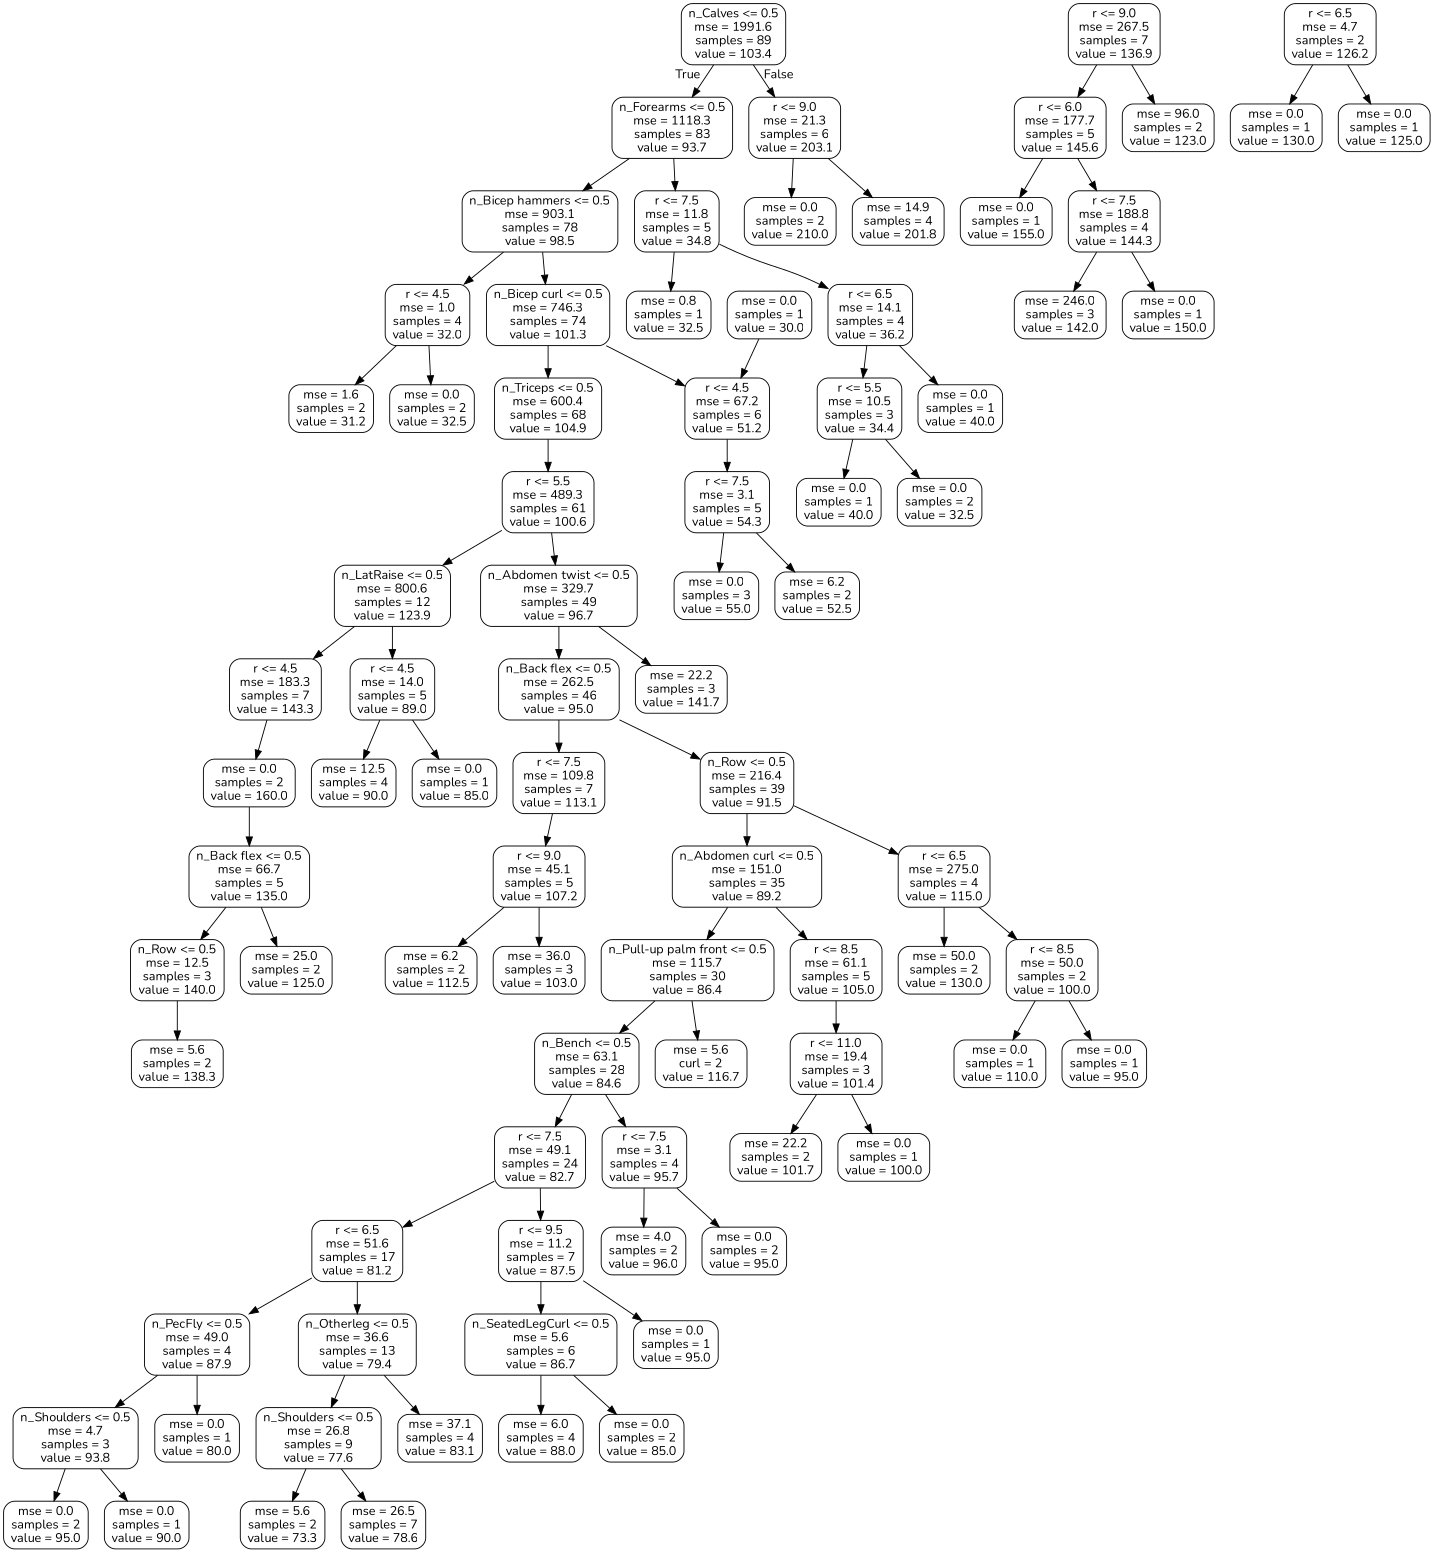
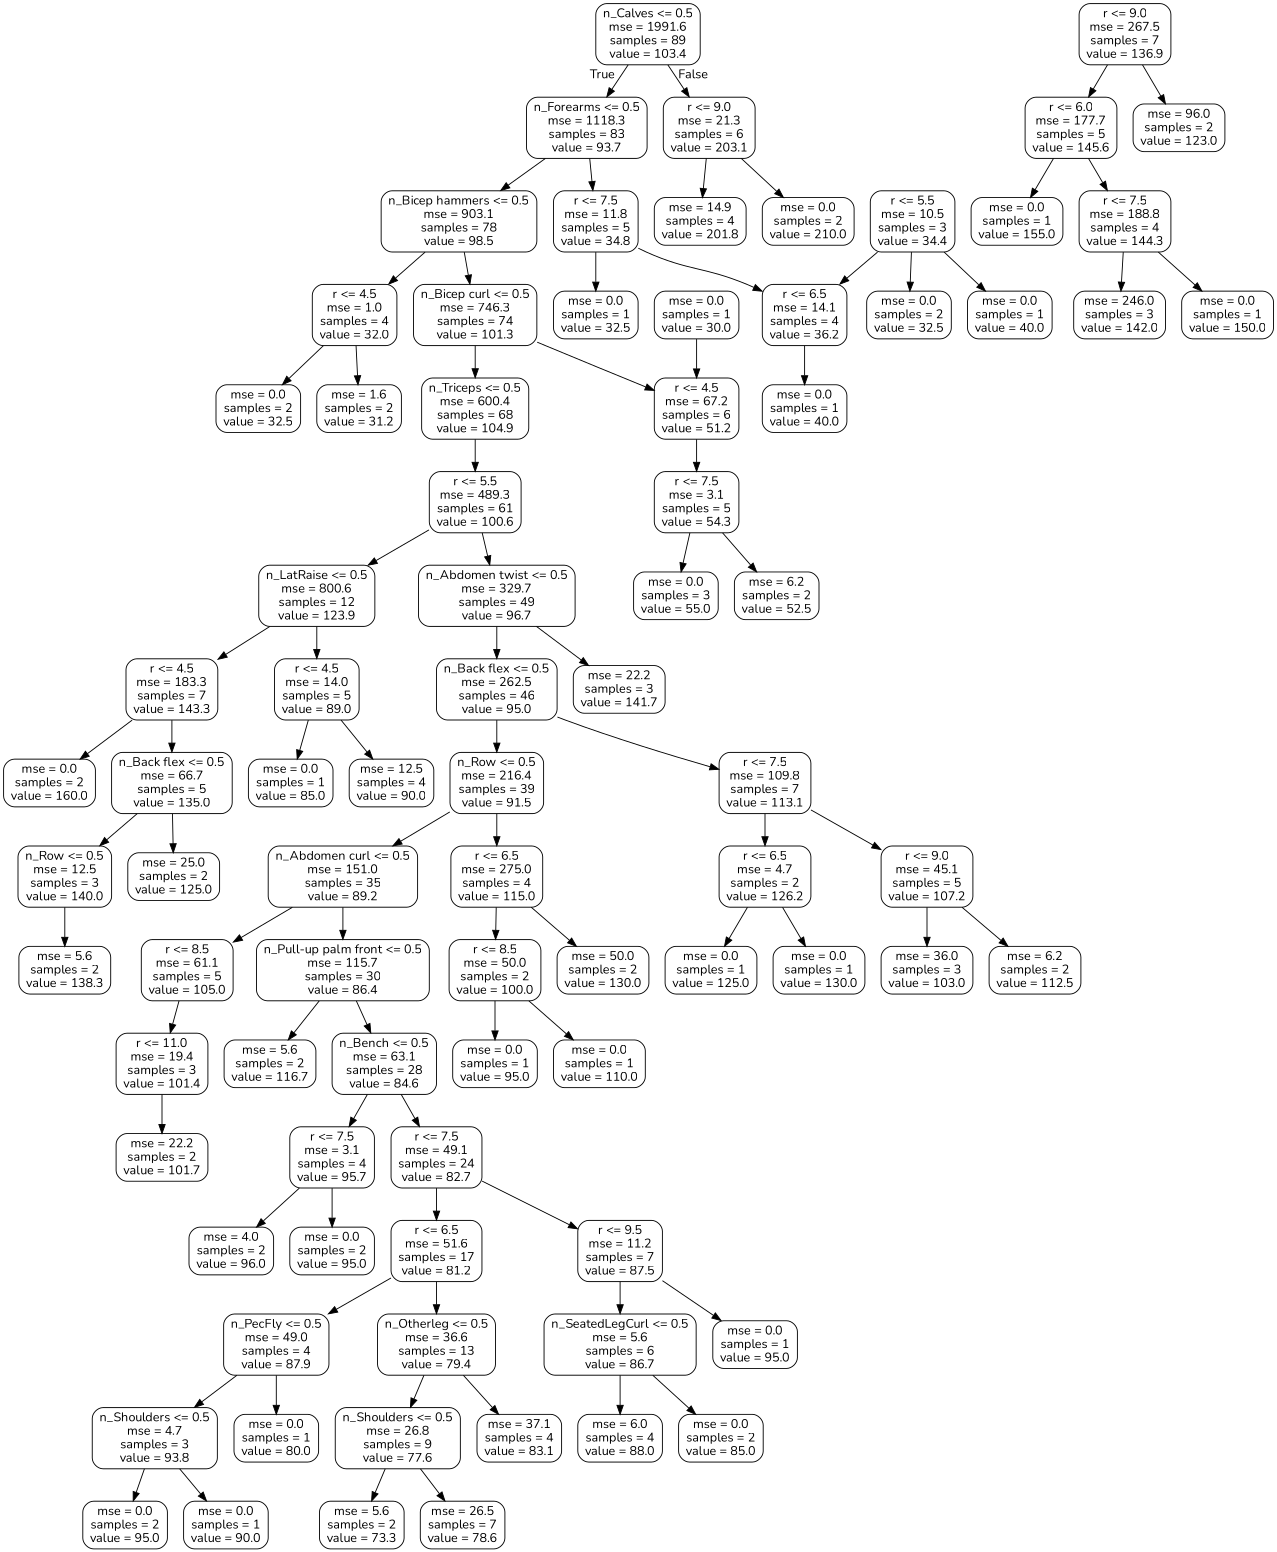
node "mse = 0.8 samples = 1 value = 32.5": label "mse = 0.8 samples = 1 value = 32.5" -> "mse = 0.0 samples = 1 value = 32.5"
edge "r <= 6.5 mse = 14.1 samples = 4 value = 36.2" -> "r <= 5.5 mse = 10.5 samples = 3 value = 34.4": reversed
edge "mse = 0.0 samples = 2 value = 160.0" -> "n_Back flex <= 0.5 mse = 66.7 samples = 5 value = 135.0": now "r <= 4.5 mse = 183.3 samples = 7 value = 143.3" -> "n_Back flex <= 0.5 mse = 66.7 samples = 5 value = 135.0"
edge "r <= 7.5 mse = 109.8 samples = 7 value = 113.1" -> "r <= 6.5 mse = 4.7 samples = 2 value = 126.2": added
node "mse = 5.6 curl = 2 value = 116.7": label "mse = 5.6 curl = 2 value = 116.7" -> "mse = 5.6 samples = 2 value = 116.7"
node "mse = 0.0 samples = 1 value = 100.0": removed
